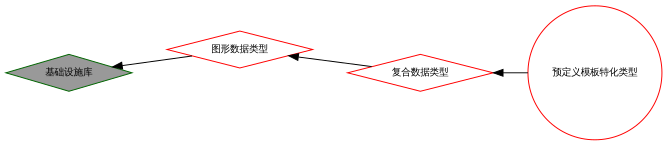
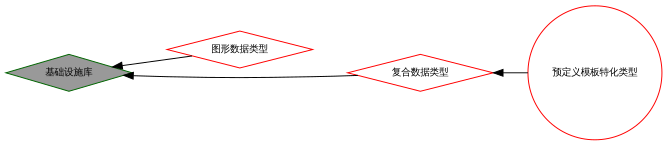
edge "复合数据类型" -> "图形数据类型": now "复合数据类型" -> "基础设施库"
